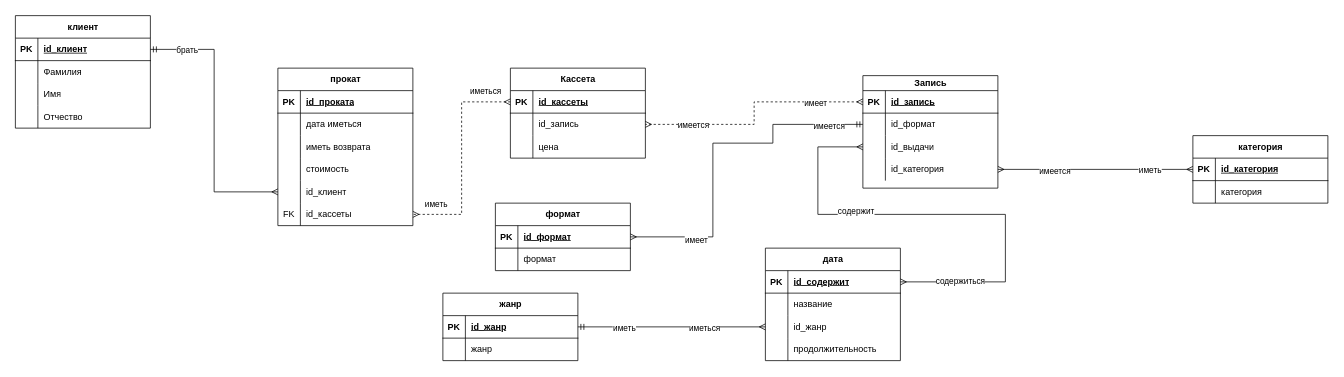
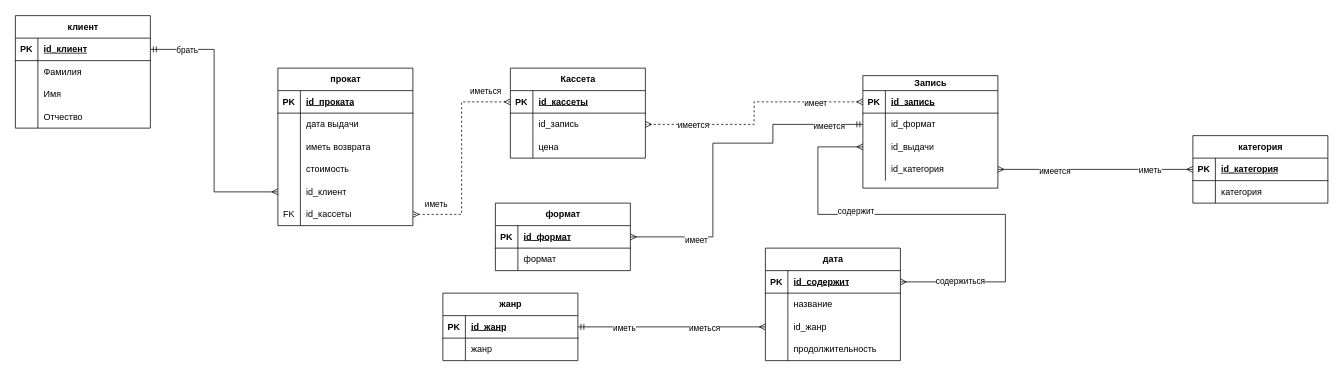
node "дата иметься": label "дата иметься" -> "дата выдачи"
